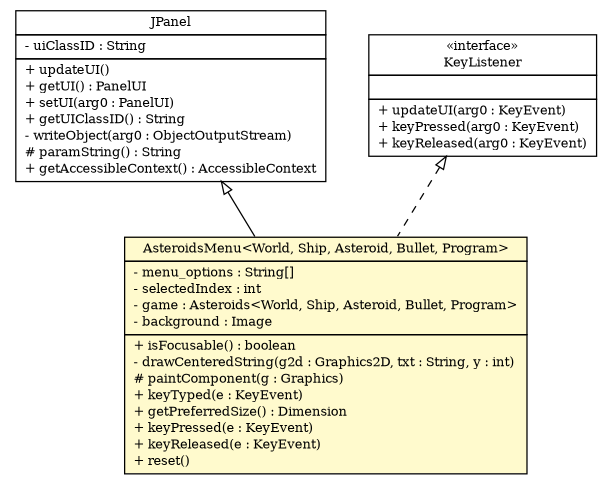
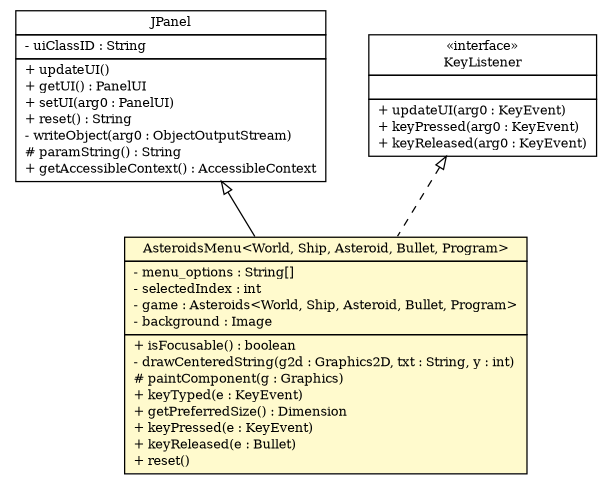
node "JPanel": text "+ getUIClassID() : String" -> "+ reset() : String"
node "AsteroidsMenu<World, Ship, Asteroid, Bullet, Program>": text "+ keyReleased(e : KeyEvent)" -> "+ keyReleased(e : Bullet)"
